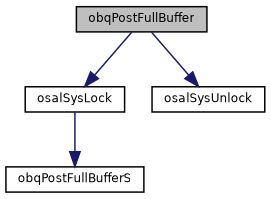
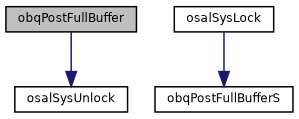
edge "obqPostFullBuffer" -> "osalSysLock": removed
